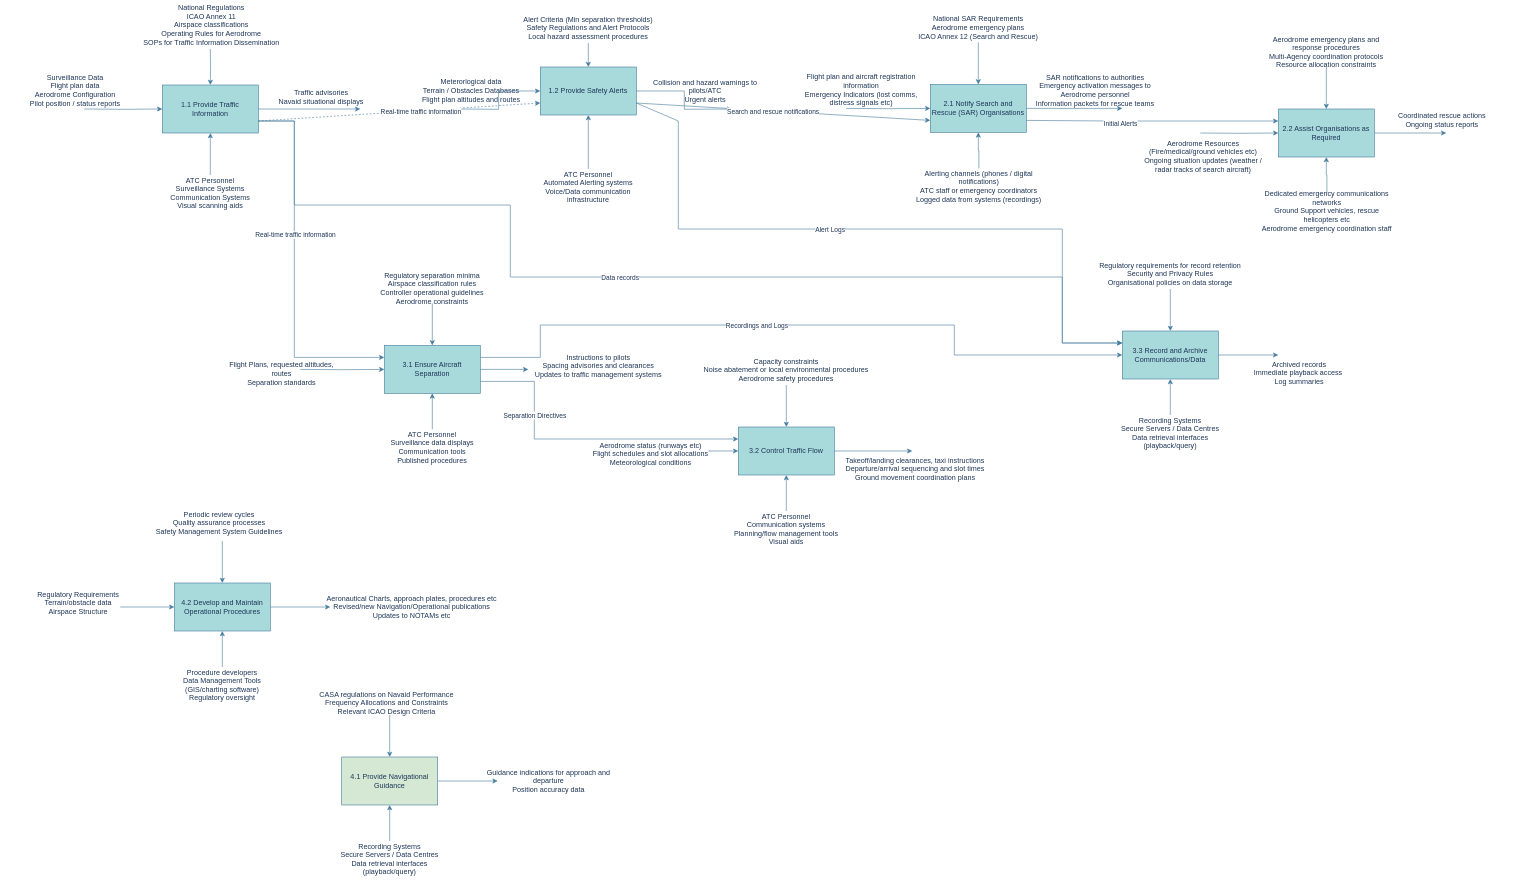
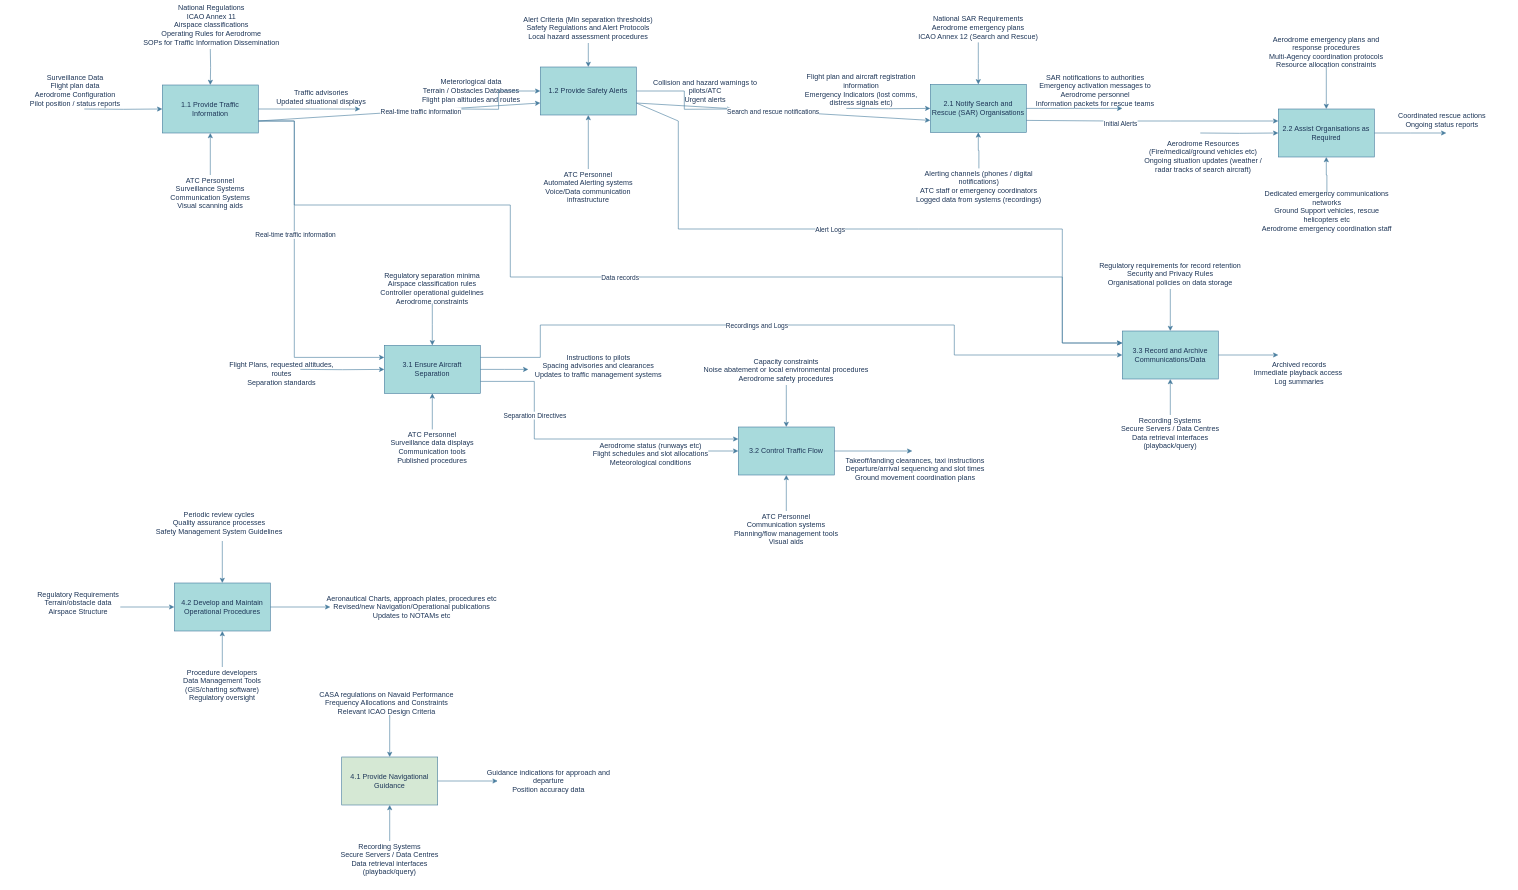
node "Traffic advisories Navaid situational displays": label "Traffic advisories Navaid situational displays" -> "Traffic advisories Updated situational displays"
edge "1.1 Provide Traffic Information" -> "1.2 Provide Safety Alerts": style dashed -> solid
